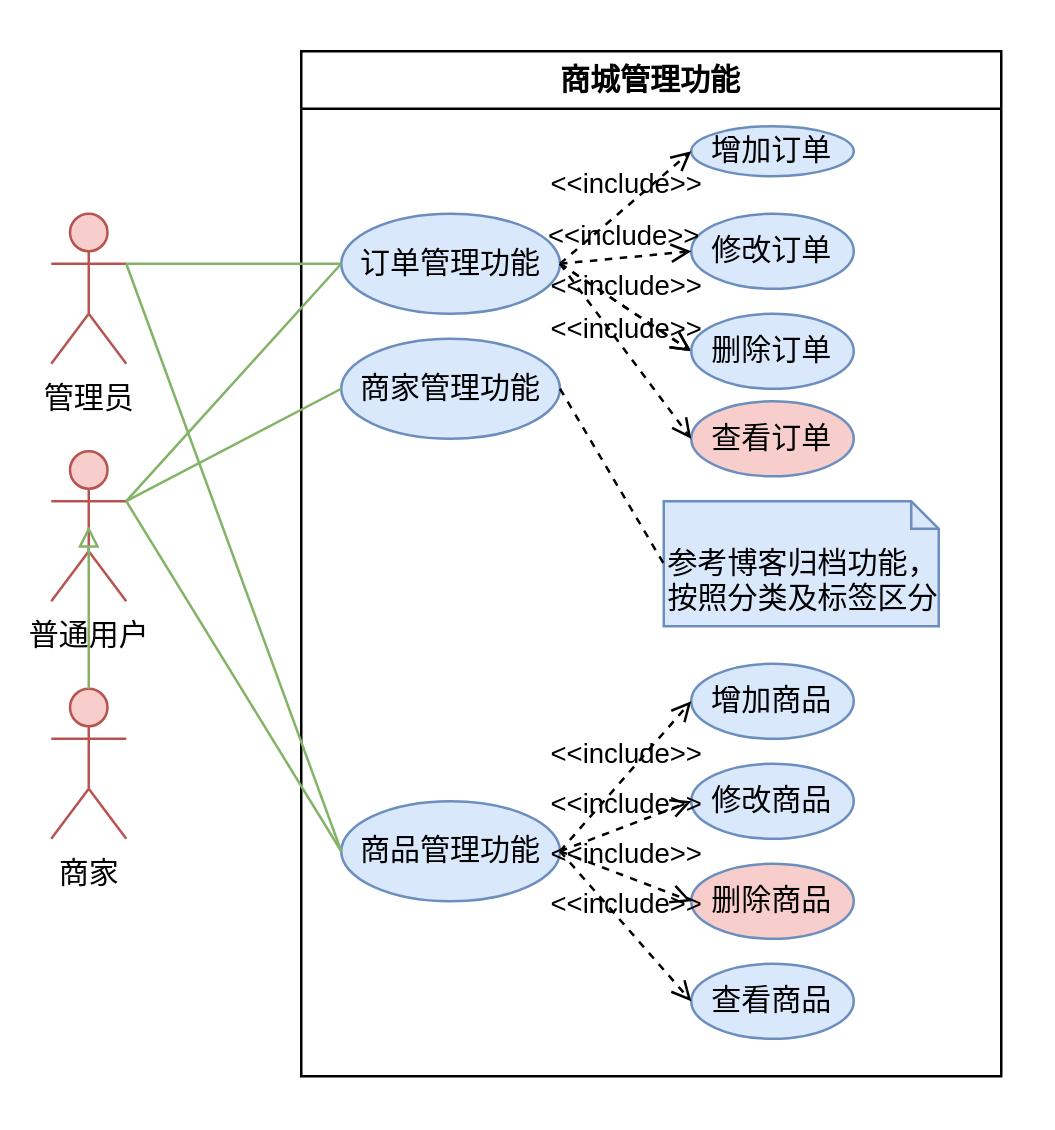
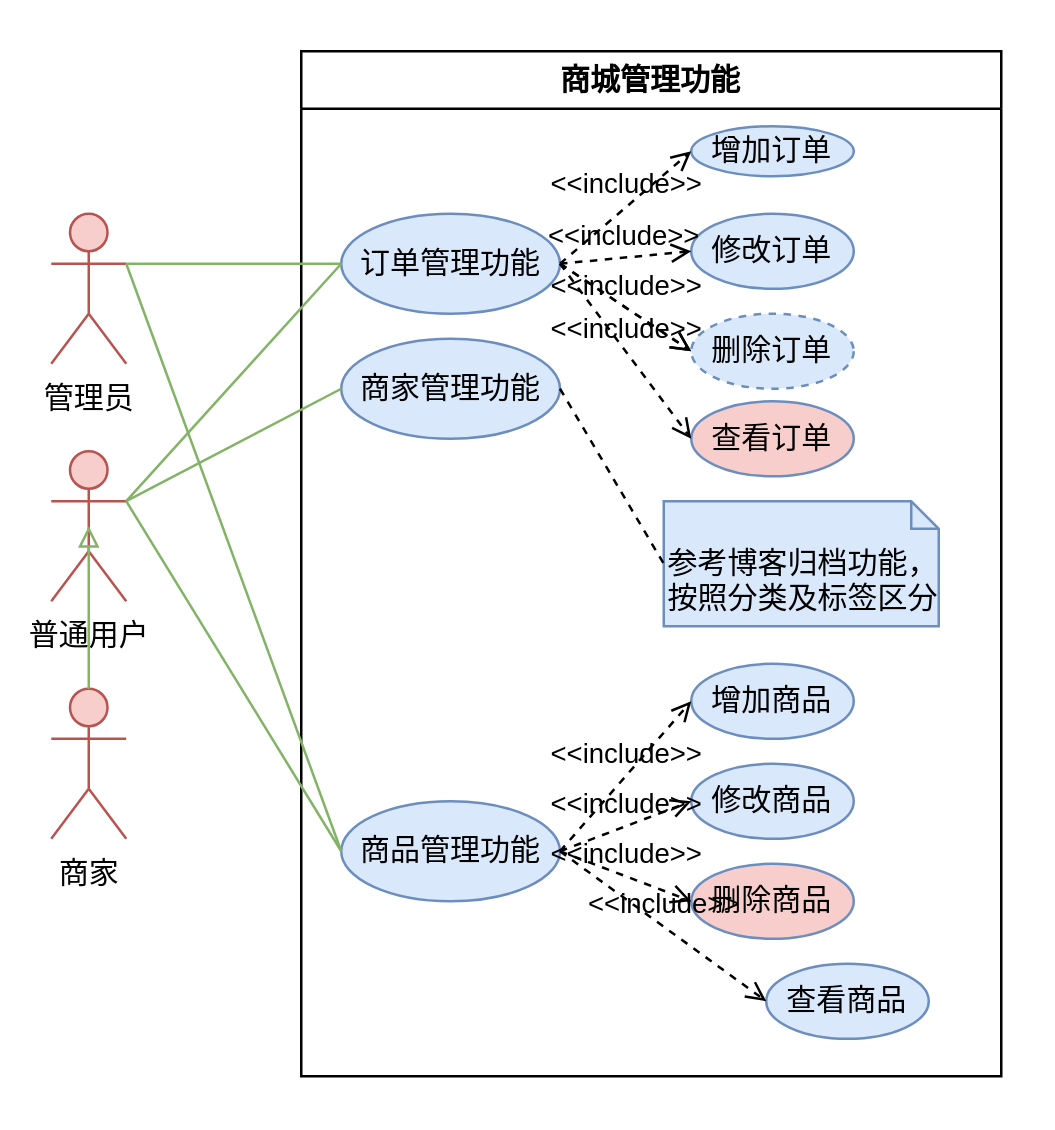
node "删除订单": style solid -> dashed
node "查看商品": moved (773, 1001) -> (848, 1001)
